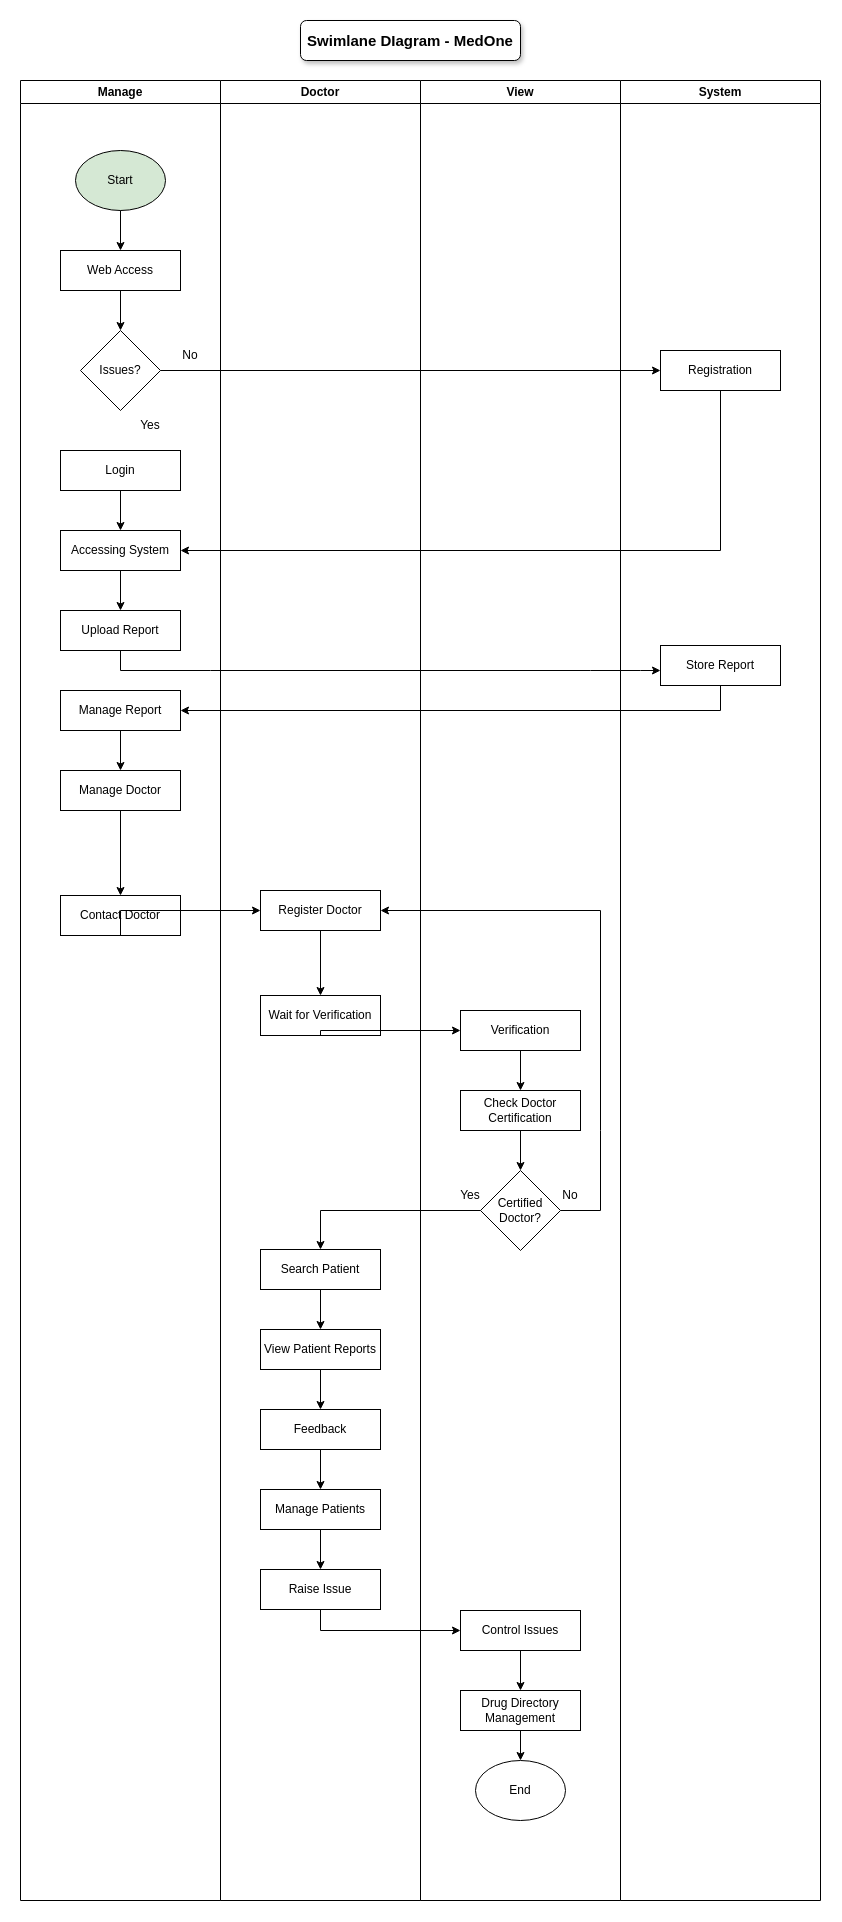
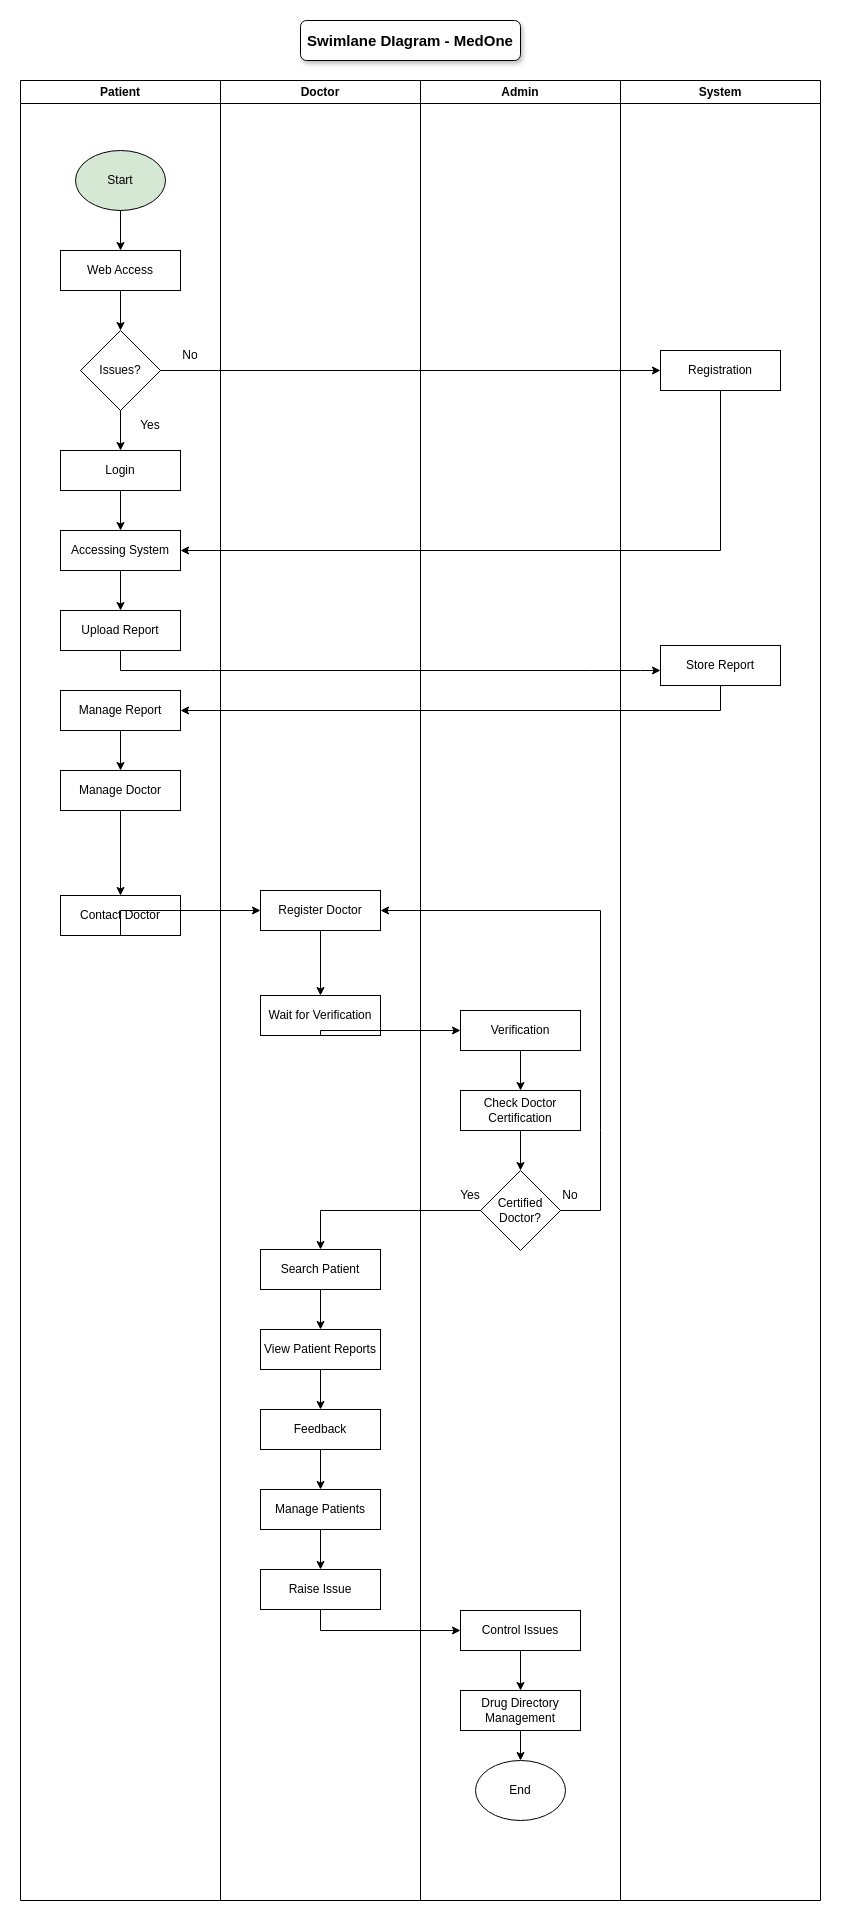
node "Manage": label "Manage" -> "Patient"
node "View": label "View" -> "Admin"
edge "Issues?" -> "Login": added
